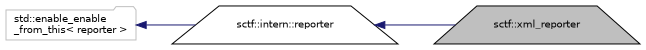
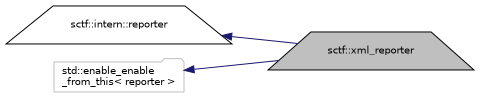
edge "sctf::intern::reporter" -> "std::enable_enable _from_this< reporter >": now "sctf::xml_reporter" -> "std::enable_enable _from_this< reporter >"
